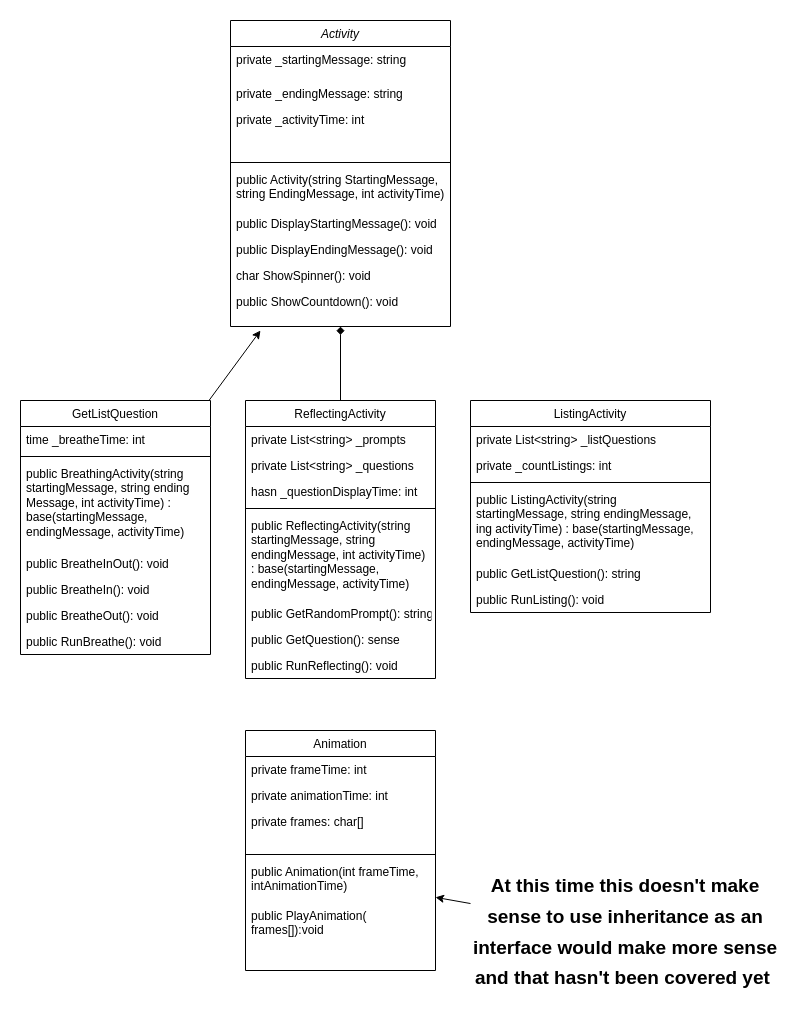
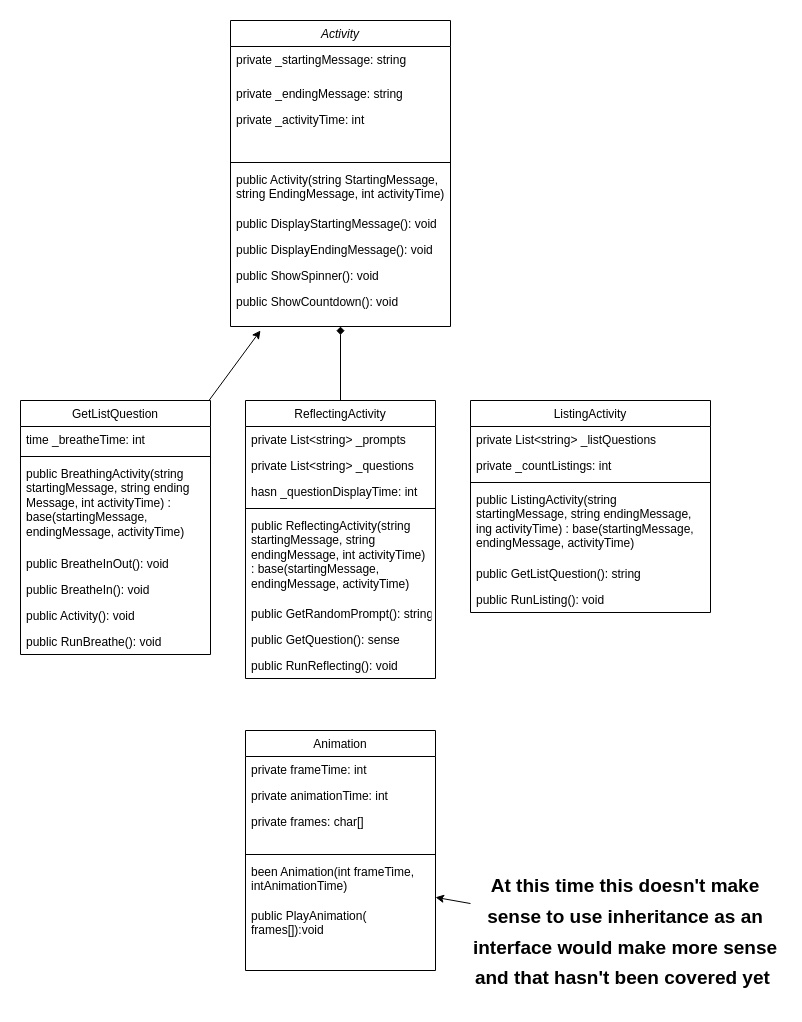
node "char ShowSpinner(): void": label "char ShowSpinner(): void" -> "public ShowSpinner(): void"
node "public BreatheOut(): void": label "public BreatheOut(): void" -> "public Activity(): void"
node "public Animation(int frameTime, intAnimationTime)": label "public Animation(int frameTime, intAnimationTime)" -> "been Animation(int frameTime, intAnimationTime)"
